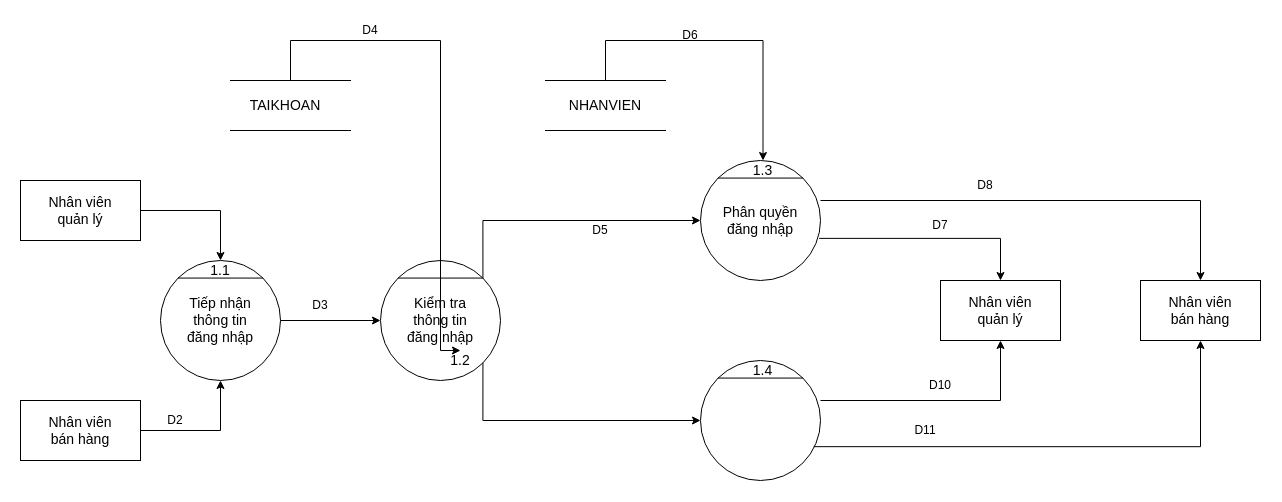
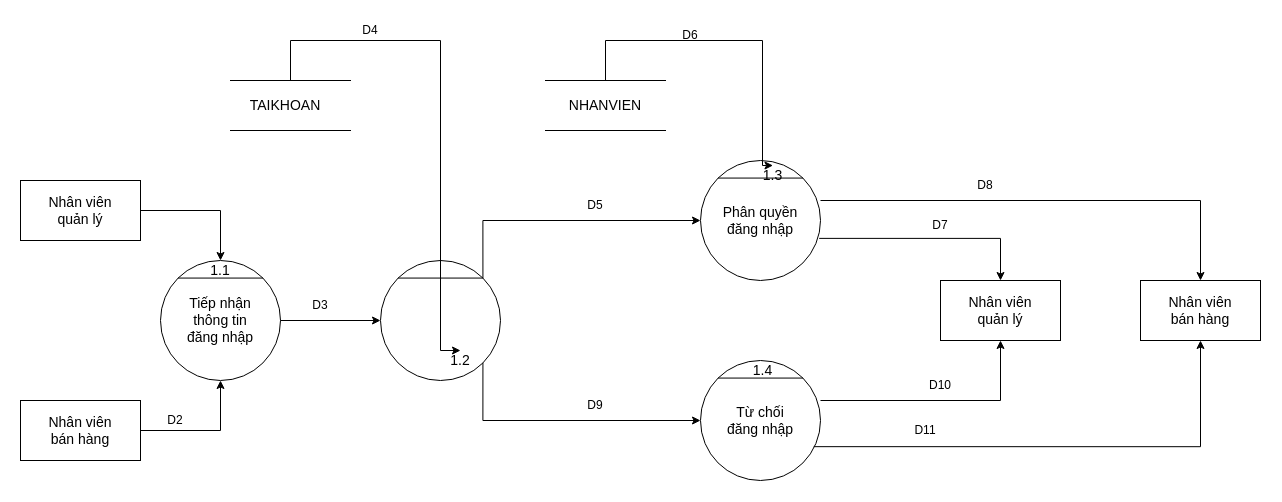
node "1.3": moved (763, 171) -> (773, 176)
node "D5": moved (601, 231) -> (596, 206)
node "Kiểm tra thông tin đăng nhập": removed
node "D9": added
node "Từ chối đăng nhập": added
